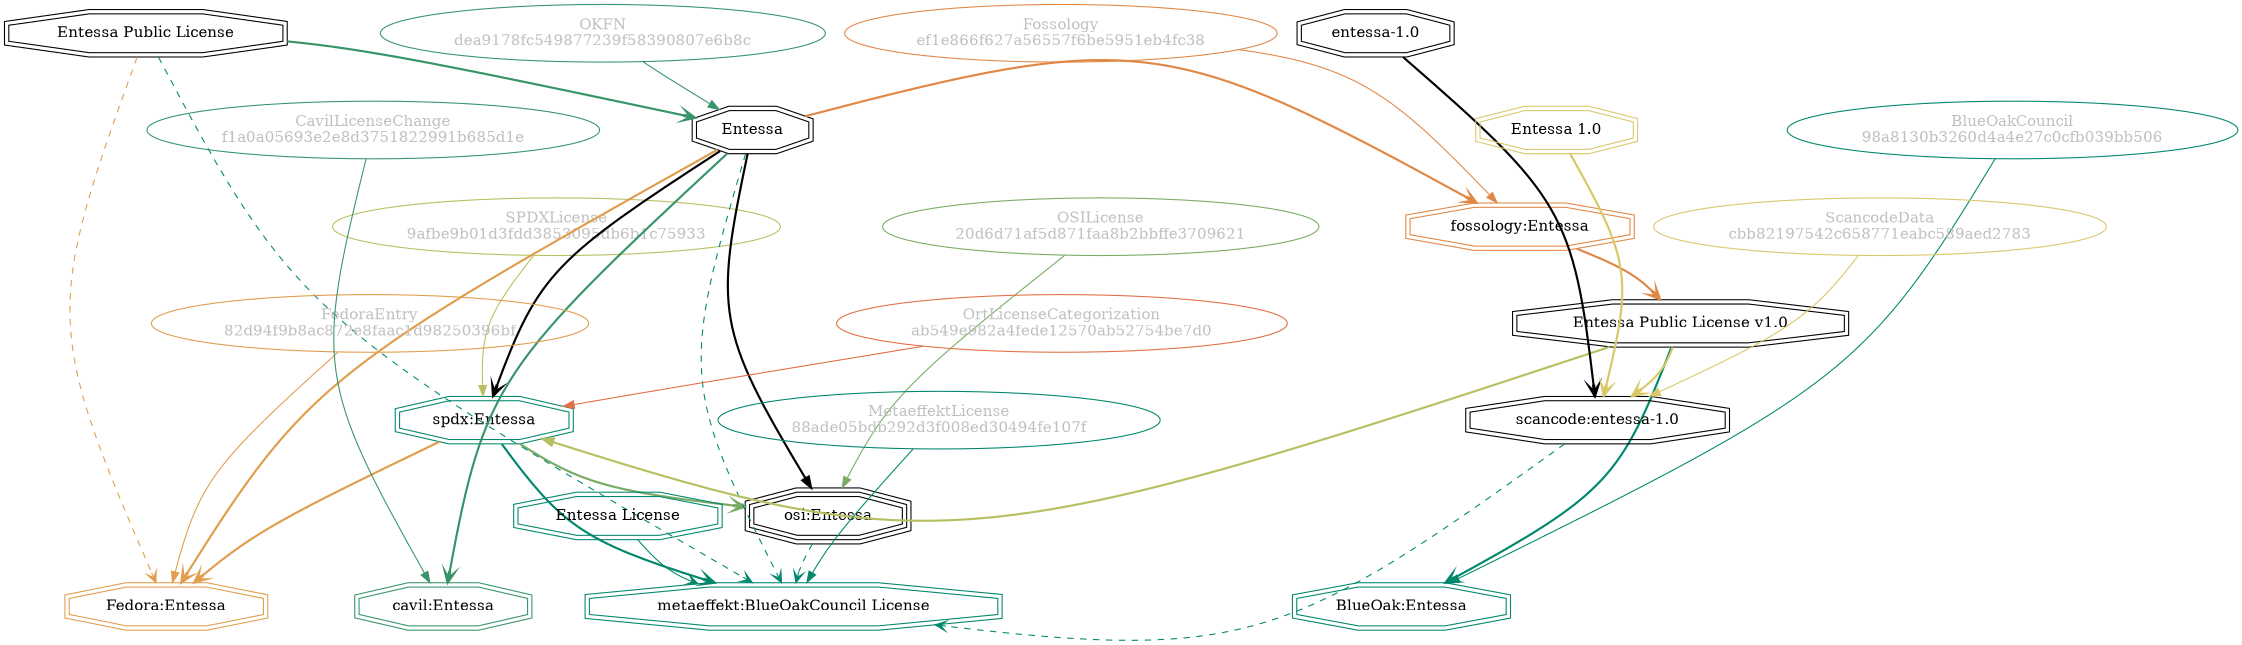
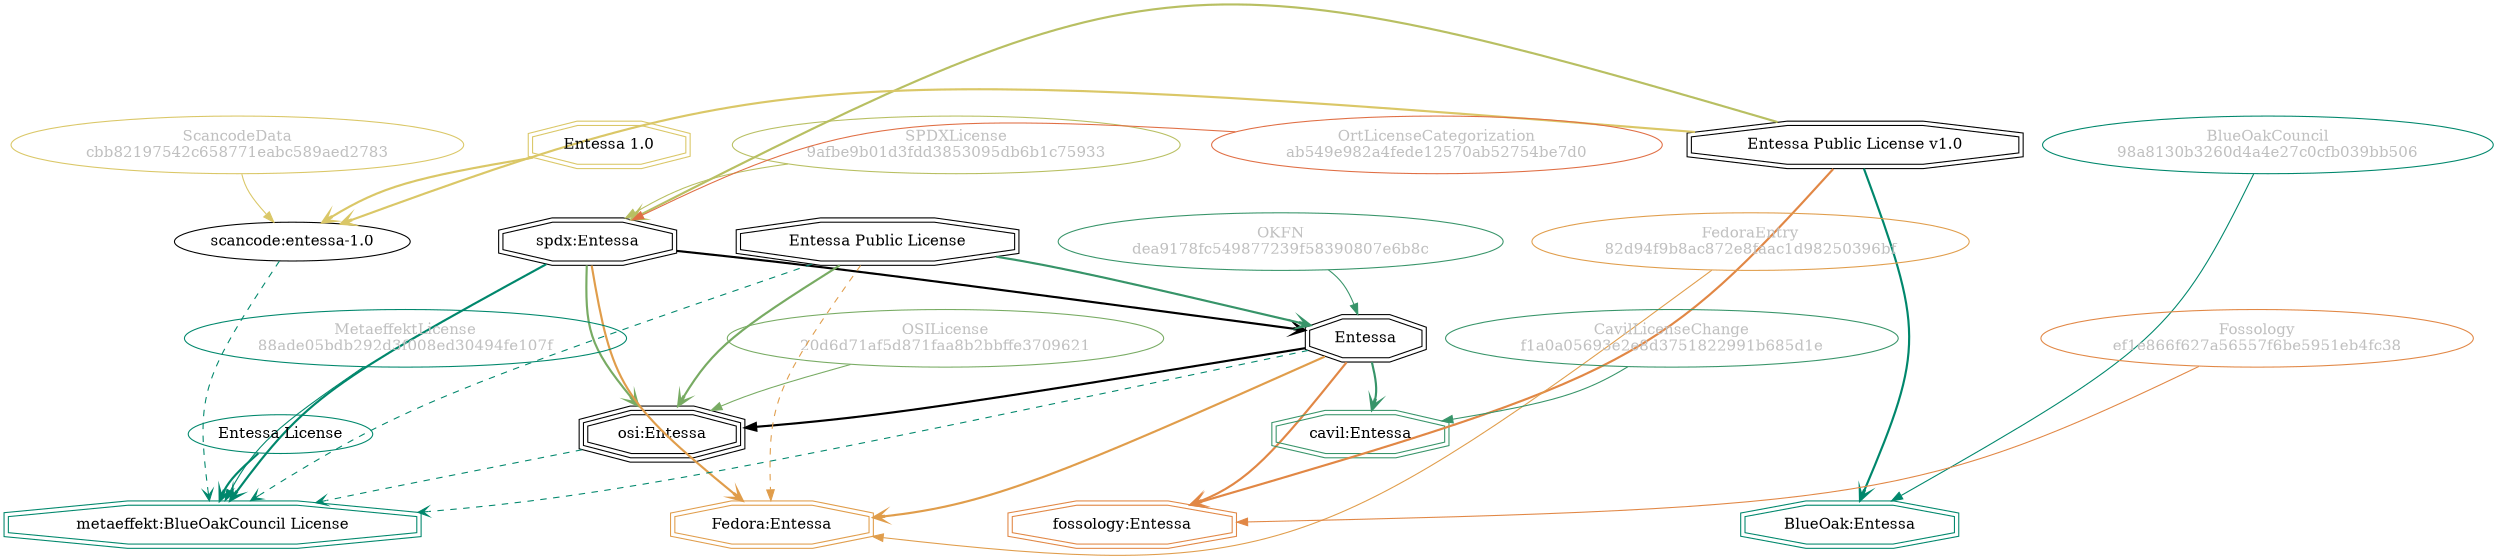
node "entessa-1.0": removed
edge "Entessa" -> "spdx:Entessa": reversed
edge "fossology:Entessa" -> "Entessa Public License v1.0": reversed
edge "Entessa Public License" -> "Fedora:Entessa": arrowhead vee -> normal
edge "Entessa Public License" -> "osi:Entessa": added
node "spdx:Entessa": color #00876c -> black
node "scancode:entessa-1.0": shape doubleoctagon -> ellipse
edge "Entessa Public License v1.0" -> "spdx:Entessa": arrowhead normal -> vee
node "Entessa License": shape doubleoctagon -> ellipse
edge "Entessa License" -> "metaeffekt:BlueOakCouncil License": style solid -> bold
